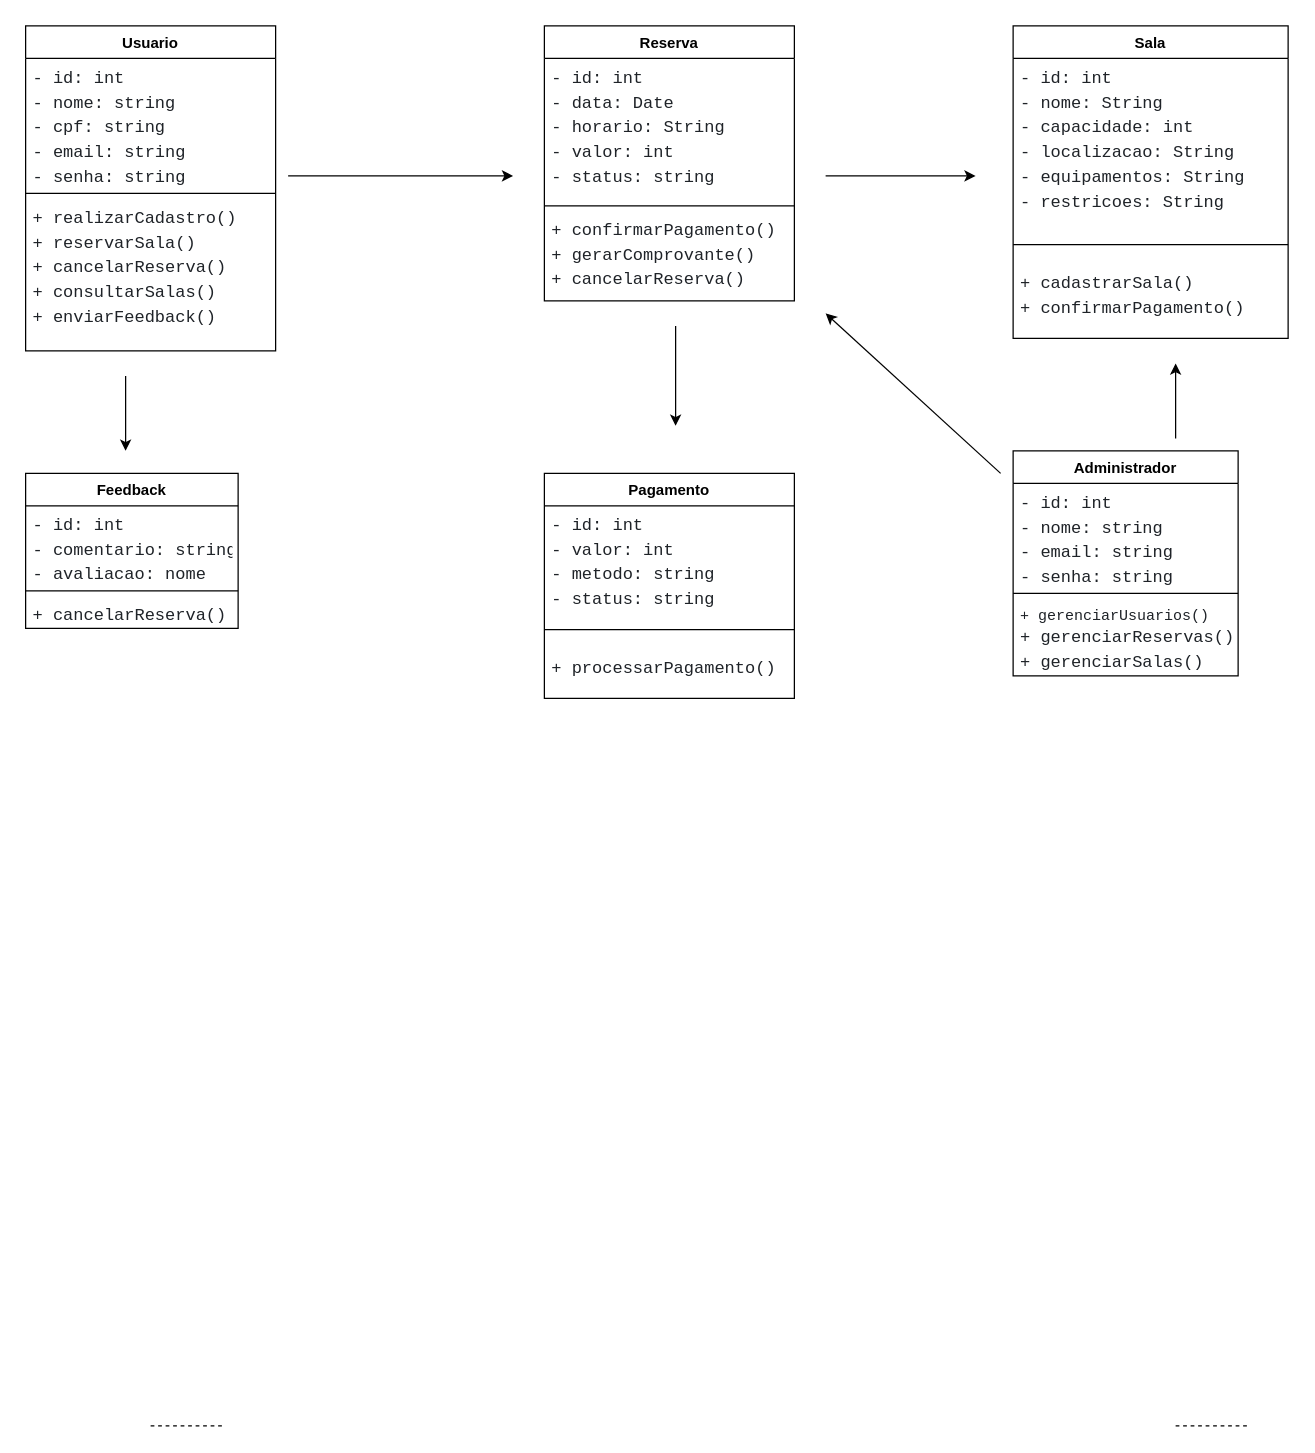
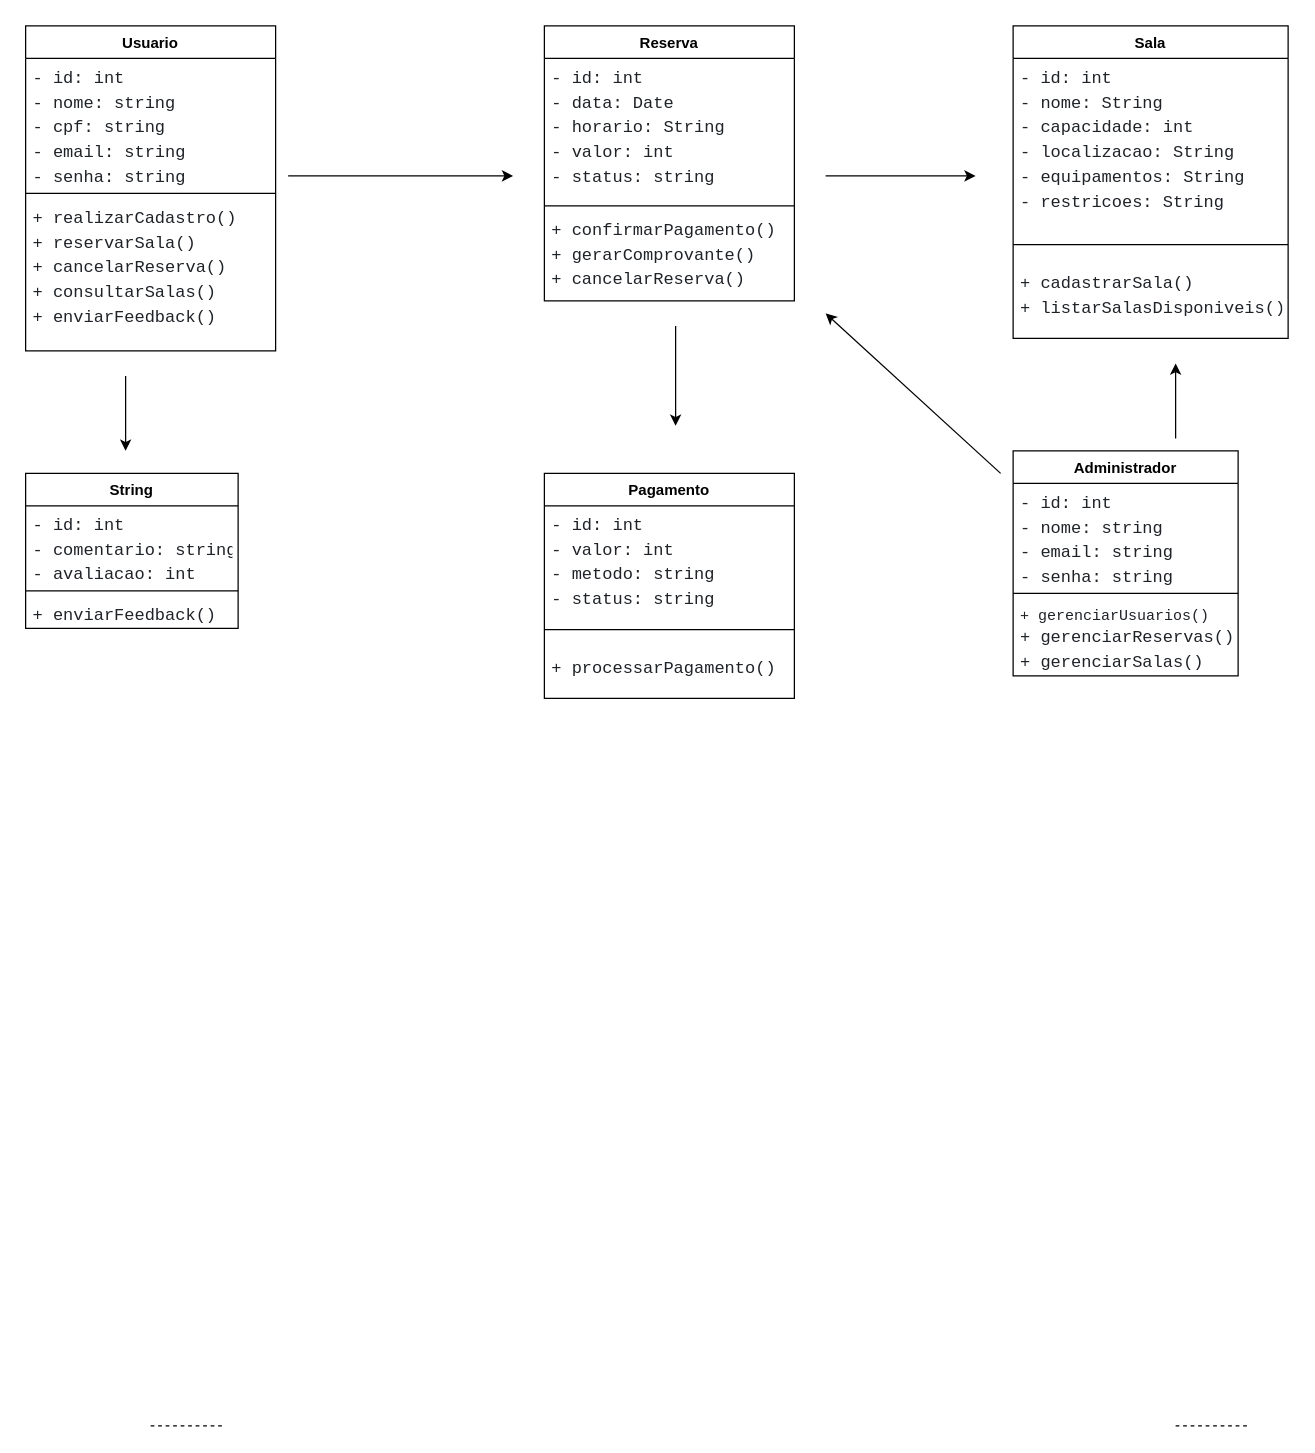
node "+ cadastrarSala() + confirmarPagamento()": label "+ cadastrarSala() + confirmarPagamento()" -> "+ cadastrarSala() + listarSalasDisponiveis()"
node "Feedback": label "Feedback" -> "String"
node "- id: int - comentario: string - avaliacao: nome": label "- id: int - comentario: string - avaliacao: nome" -> "- id: int - comentario: string - avaliacao: int"
node "+ cancelarReserva()": label "+ cancelarReserva()" -> "+ enviarFeedback()"
